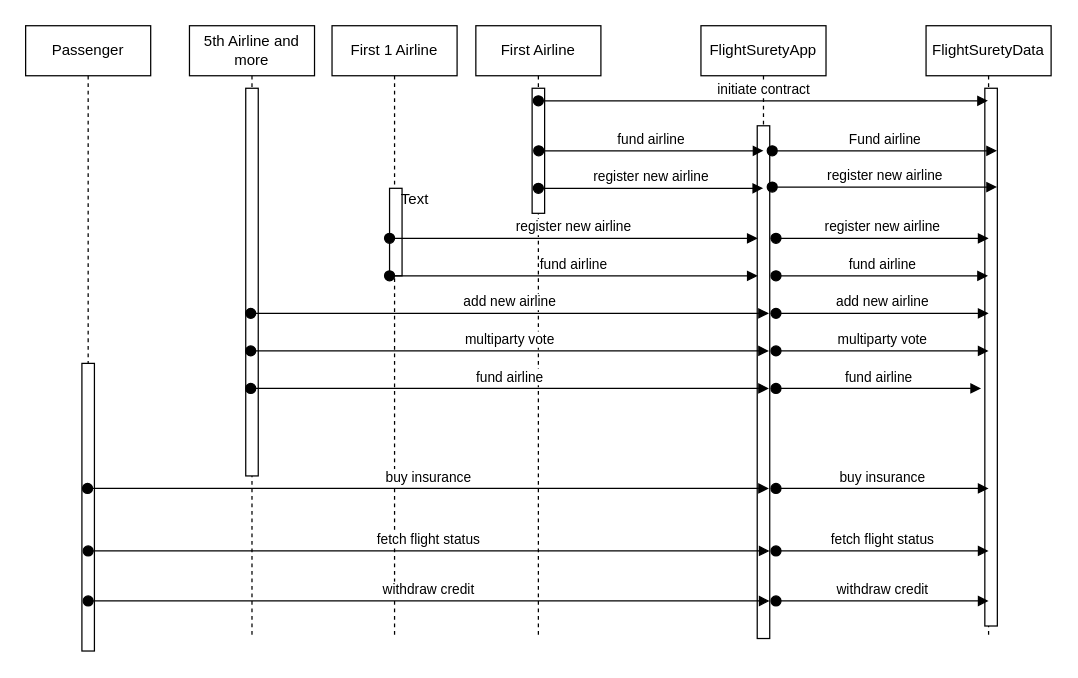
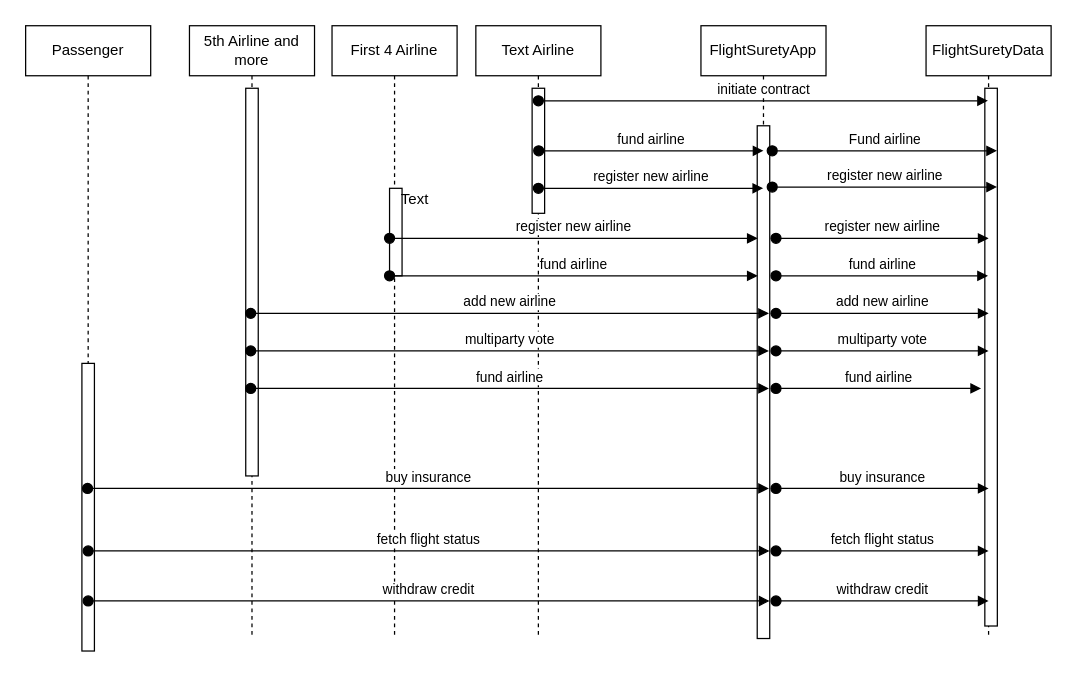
node "First 1 Airline": label "First 1 Airline" -> "First 4 Airline"
node "First Airline": label "First Airline" -> "Text Airline"
